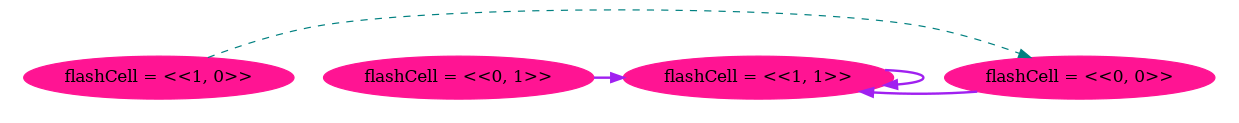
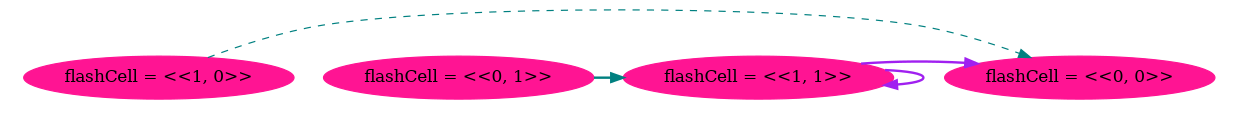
edge "flashCell = <<0, 1>>" -> "flashCell = <<1, 1>>": color purple -> teal
edge "flashCell = <<0, 0>>" -> "flashCell = <<1, 1>>": reversed
